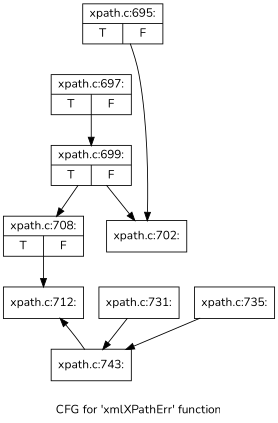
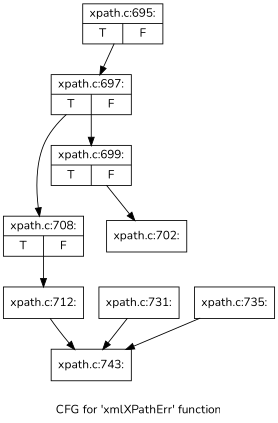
edge "xpath.c:695:" -> "xpath.c:702:": now "xpath.c:695:" -> "xpath.c:697:"
edge "xpath.c:699:" -> "xpath.c:708:": now "xpath.c:697:" -> "xpath.c:708:"
edge "xpath.c:743:" -> "xpath.c:712:": reversed
